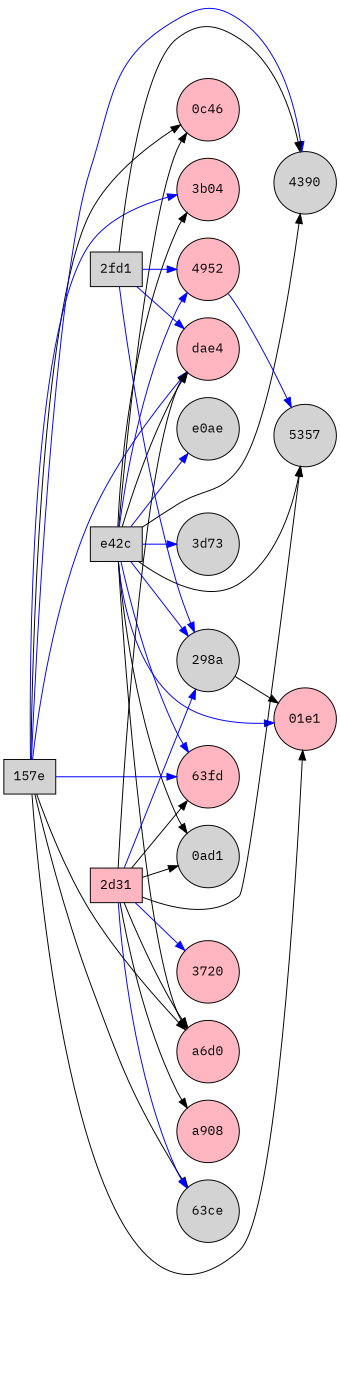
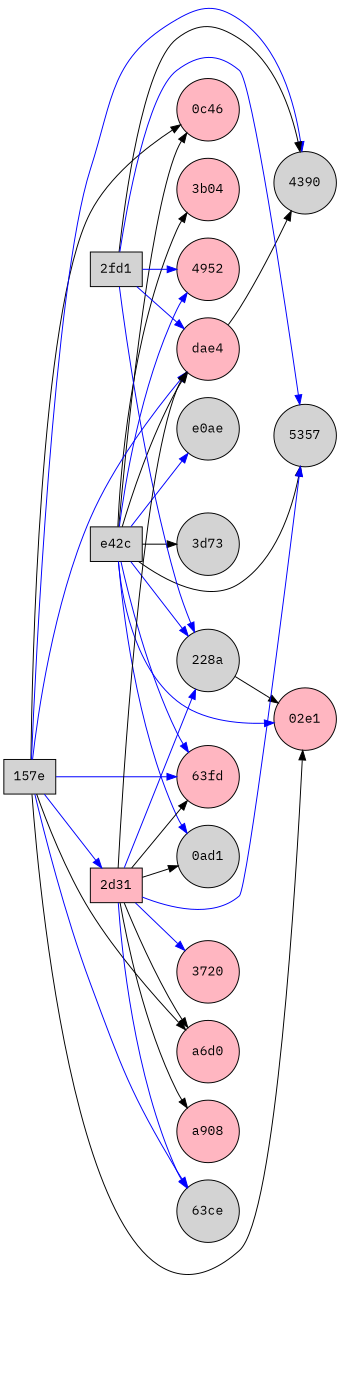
edge "4952" -> "5357": now "2fd1" -> "5357"
edge "e42c" -> "4390": now "dae4" -> "4390"
edge "157e" -> "3b04": now "157e" -> "2d31"
edge "e42c" -> "3d73": color blue -> black
node "298a": label "298a" -> "228a"
edge "e42c" -> "0ad1": color black -> blue
node "01e1": label "01e1" -> "02e1"
edge "2d31" -> "5357": color black -> blue
edge "e42c" -> "a6d0": removed
edge "157e" -> "63ce": color black -> blue
